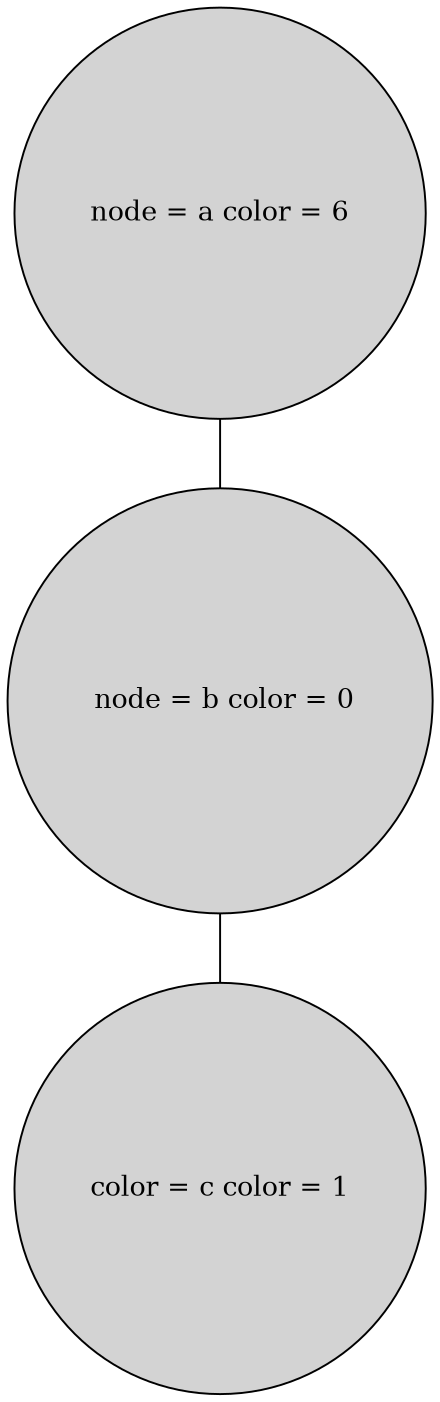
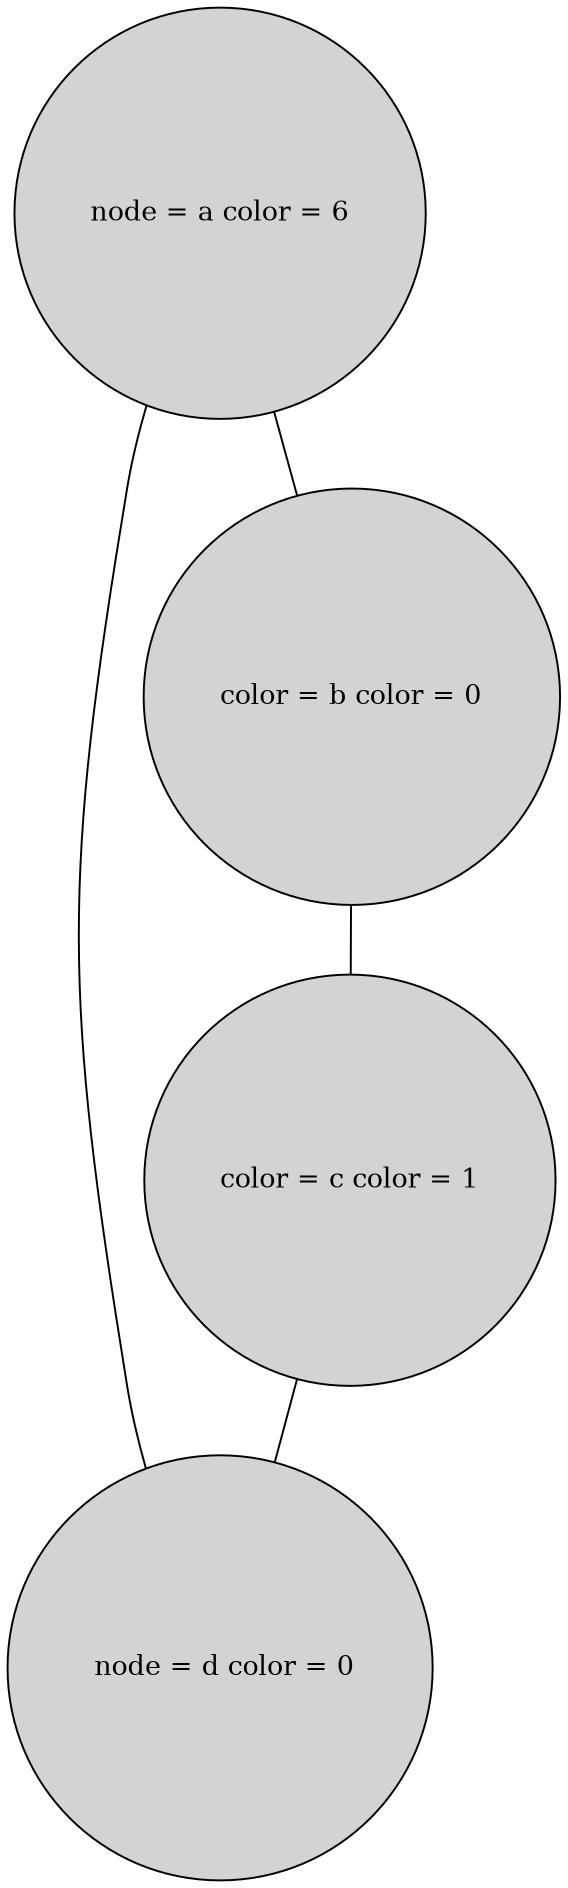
node "node = b color = 0": label "node = b color = 0" -> "color = b color = 0"
node "node = d color = 0": added
